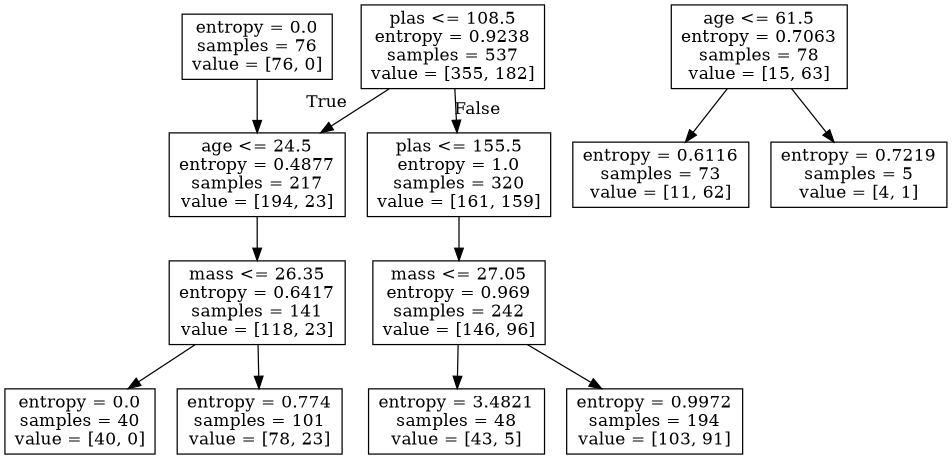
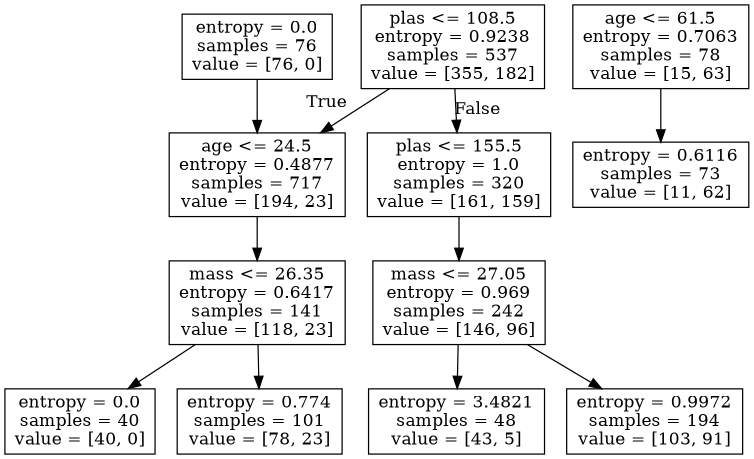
node "age <= 24.5 entropy = 0.4877 samples = 217 value = [194, 23]": label "age <= 24.5 entropy = 0.4877 samples = 217 value = [194, 23]" -> "age <= 24.5 entropy = 0.4877 samples = 717 value = [194, 23]"
node "entropy = 0.7219 samples = 5 value = [4, 1]": removed
